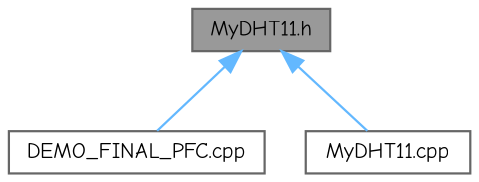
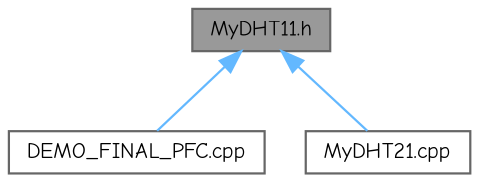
node "MyDHT11.cpp": label "MyDHT11.cpp" -> "MyDHT21.cpp"
